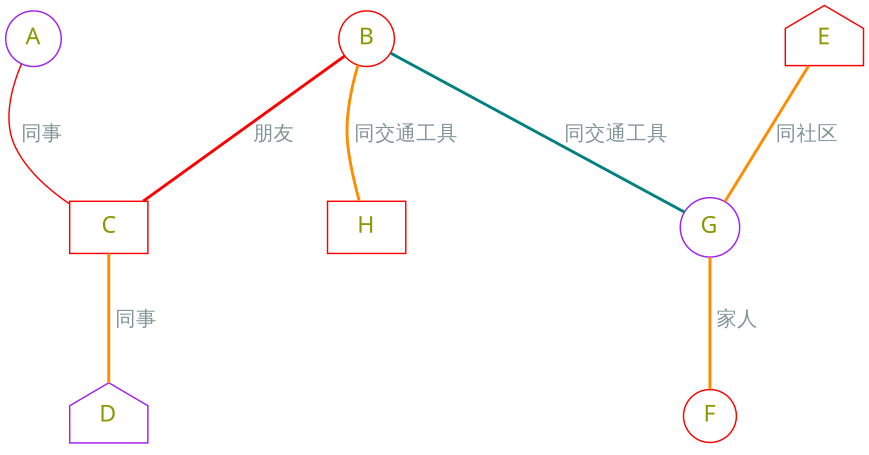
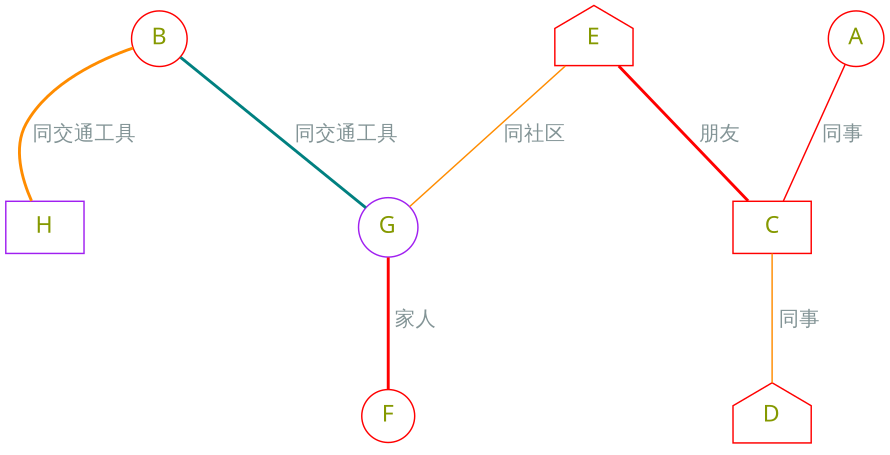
node "A": color purple -> red
edge "B" -- "C": now "E" -- "C"
edge "E" -- "G": style bold -> solid
node "H": color red -> purple
edge "C" -- "D": style bold -> solid
edge "G" -- "F": color darkorange -> red
node "D": color purple -> red
